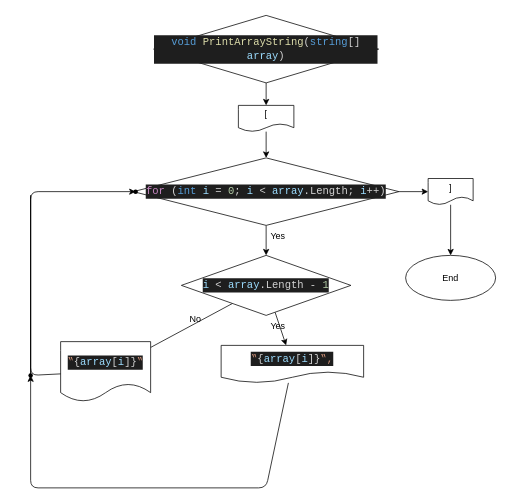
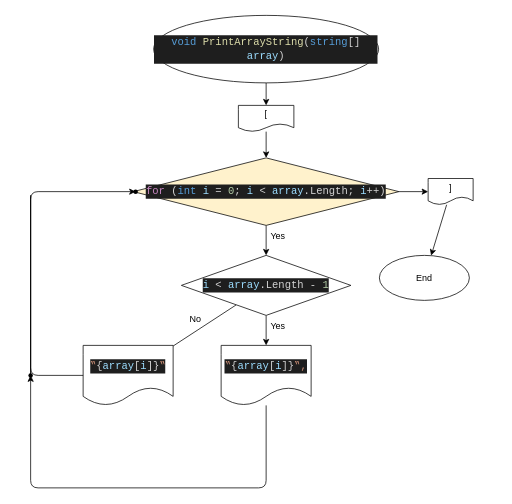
node "void PrintArrayString(string[] array)": shape diamond -> ellipse
node "for (int i = 0; i < array.Length; i++)": fillcolor #ffffff -> #fff2cc
node "End": moved (450, 278) -> (424, 278)
node "‟{array[i]}‟,": size 143x38 -> 90x60
node "‟{array[i]}‟": moved (105, 372) -> (128, 375)
